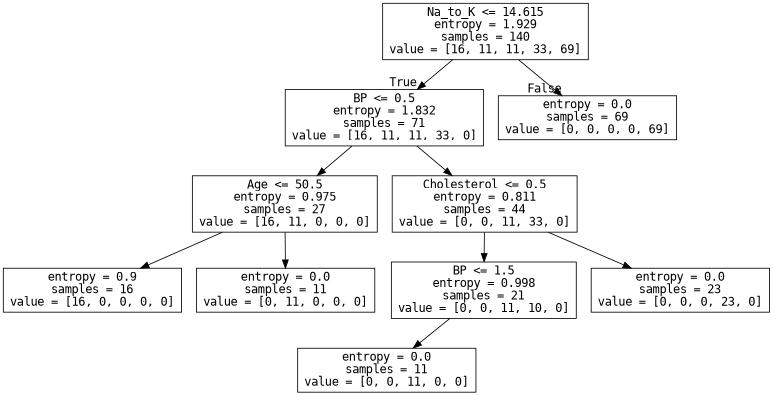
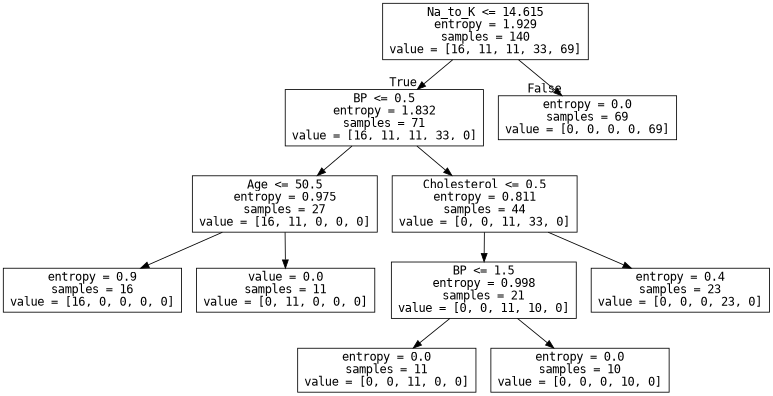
node "entropy = 0.0 samples = 11 value = [0, 11, 0, 0, 0]": label "entropy = 0.0 samples = 11 value = [0, 11, 0, 0, 0]" -> "value = 0.0 samples = 11 value = [0, 11, 0, 0, 0]"
node "entropy = 0.0 samples = 23 value = [0, 0, 0, 23, 0]": label "entropy = 0.0 samples = 23 value = [0, 0, 0, 23, 0]" -> "entropy = 0.4 samples = 23 value = [0, 0, 0, 23, 0]"
node "entropy = 0.0 samples = 10 value = [0, 0, 0, 10, 0]": added
